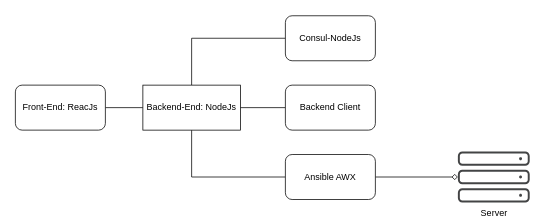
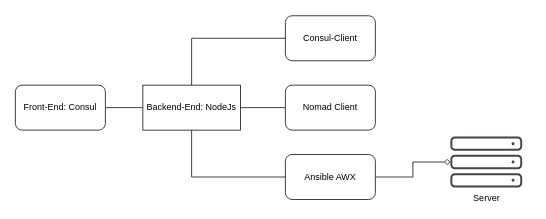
node "Consul-NodeJs": label "Consul-NodeJs" -> "Consul-Client"
node "Front-End: ReacJs": label "Front-End: ReacJs" -> "Front-End: Consul"
node "Backend Client": label "Backend Client" -> "Nomad Client"
node "Server": moved (494, 177) -> (486, 162)
